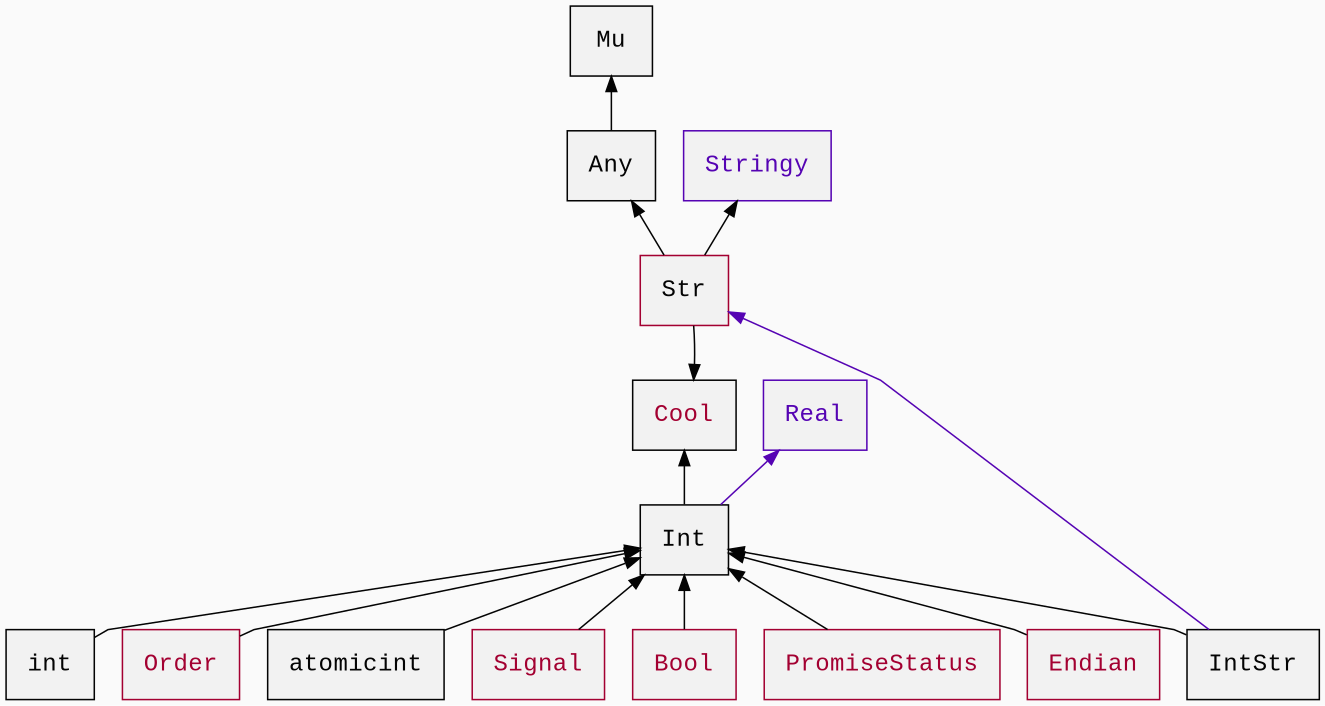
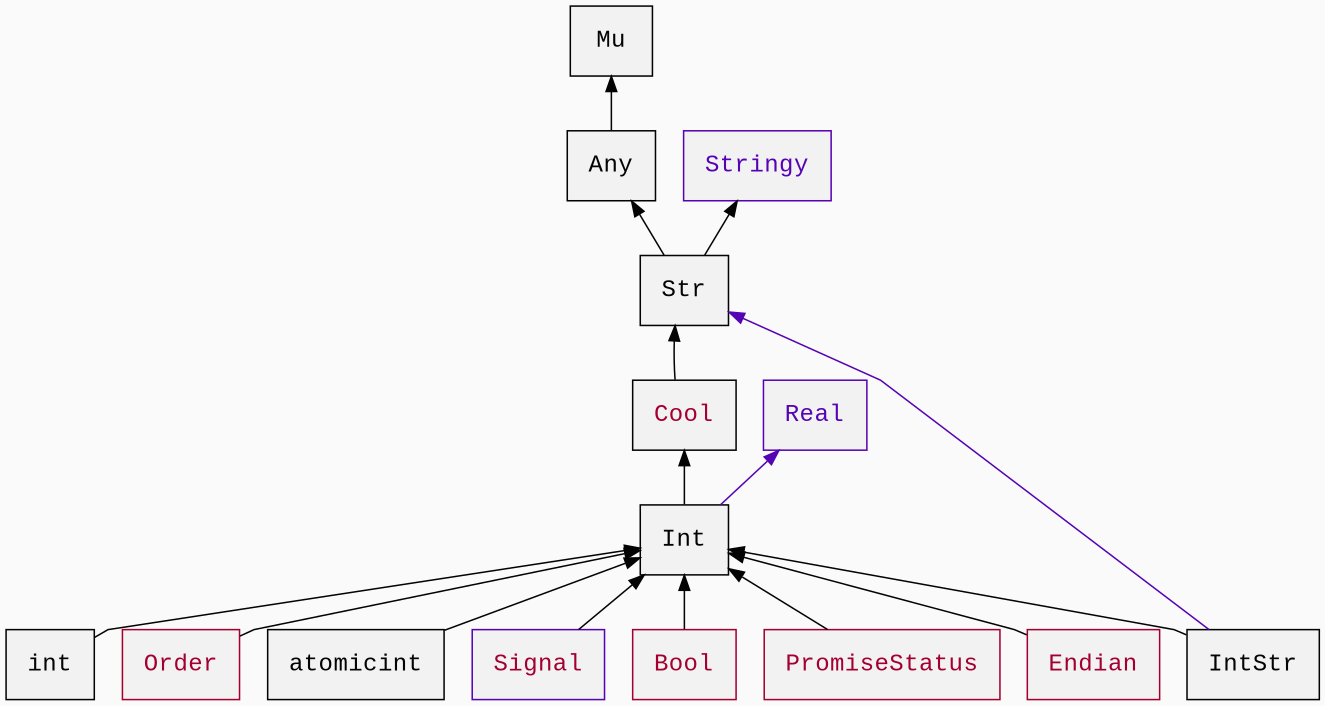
node "Str": color #a30031 -> #030303
edge "Str" -> "Cool": reversed
node "Signal": color #a30031 -> #5503b3
